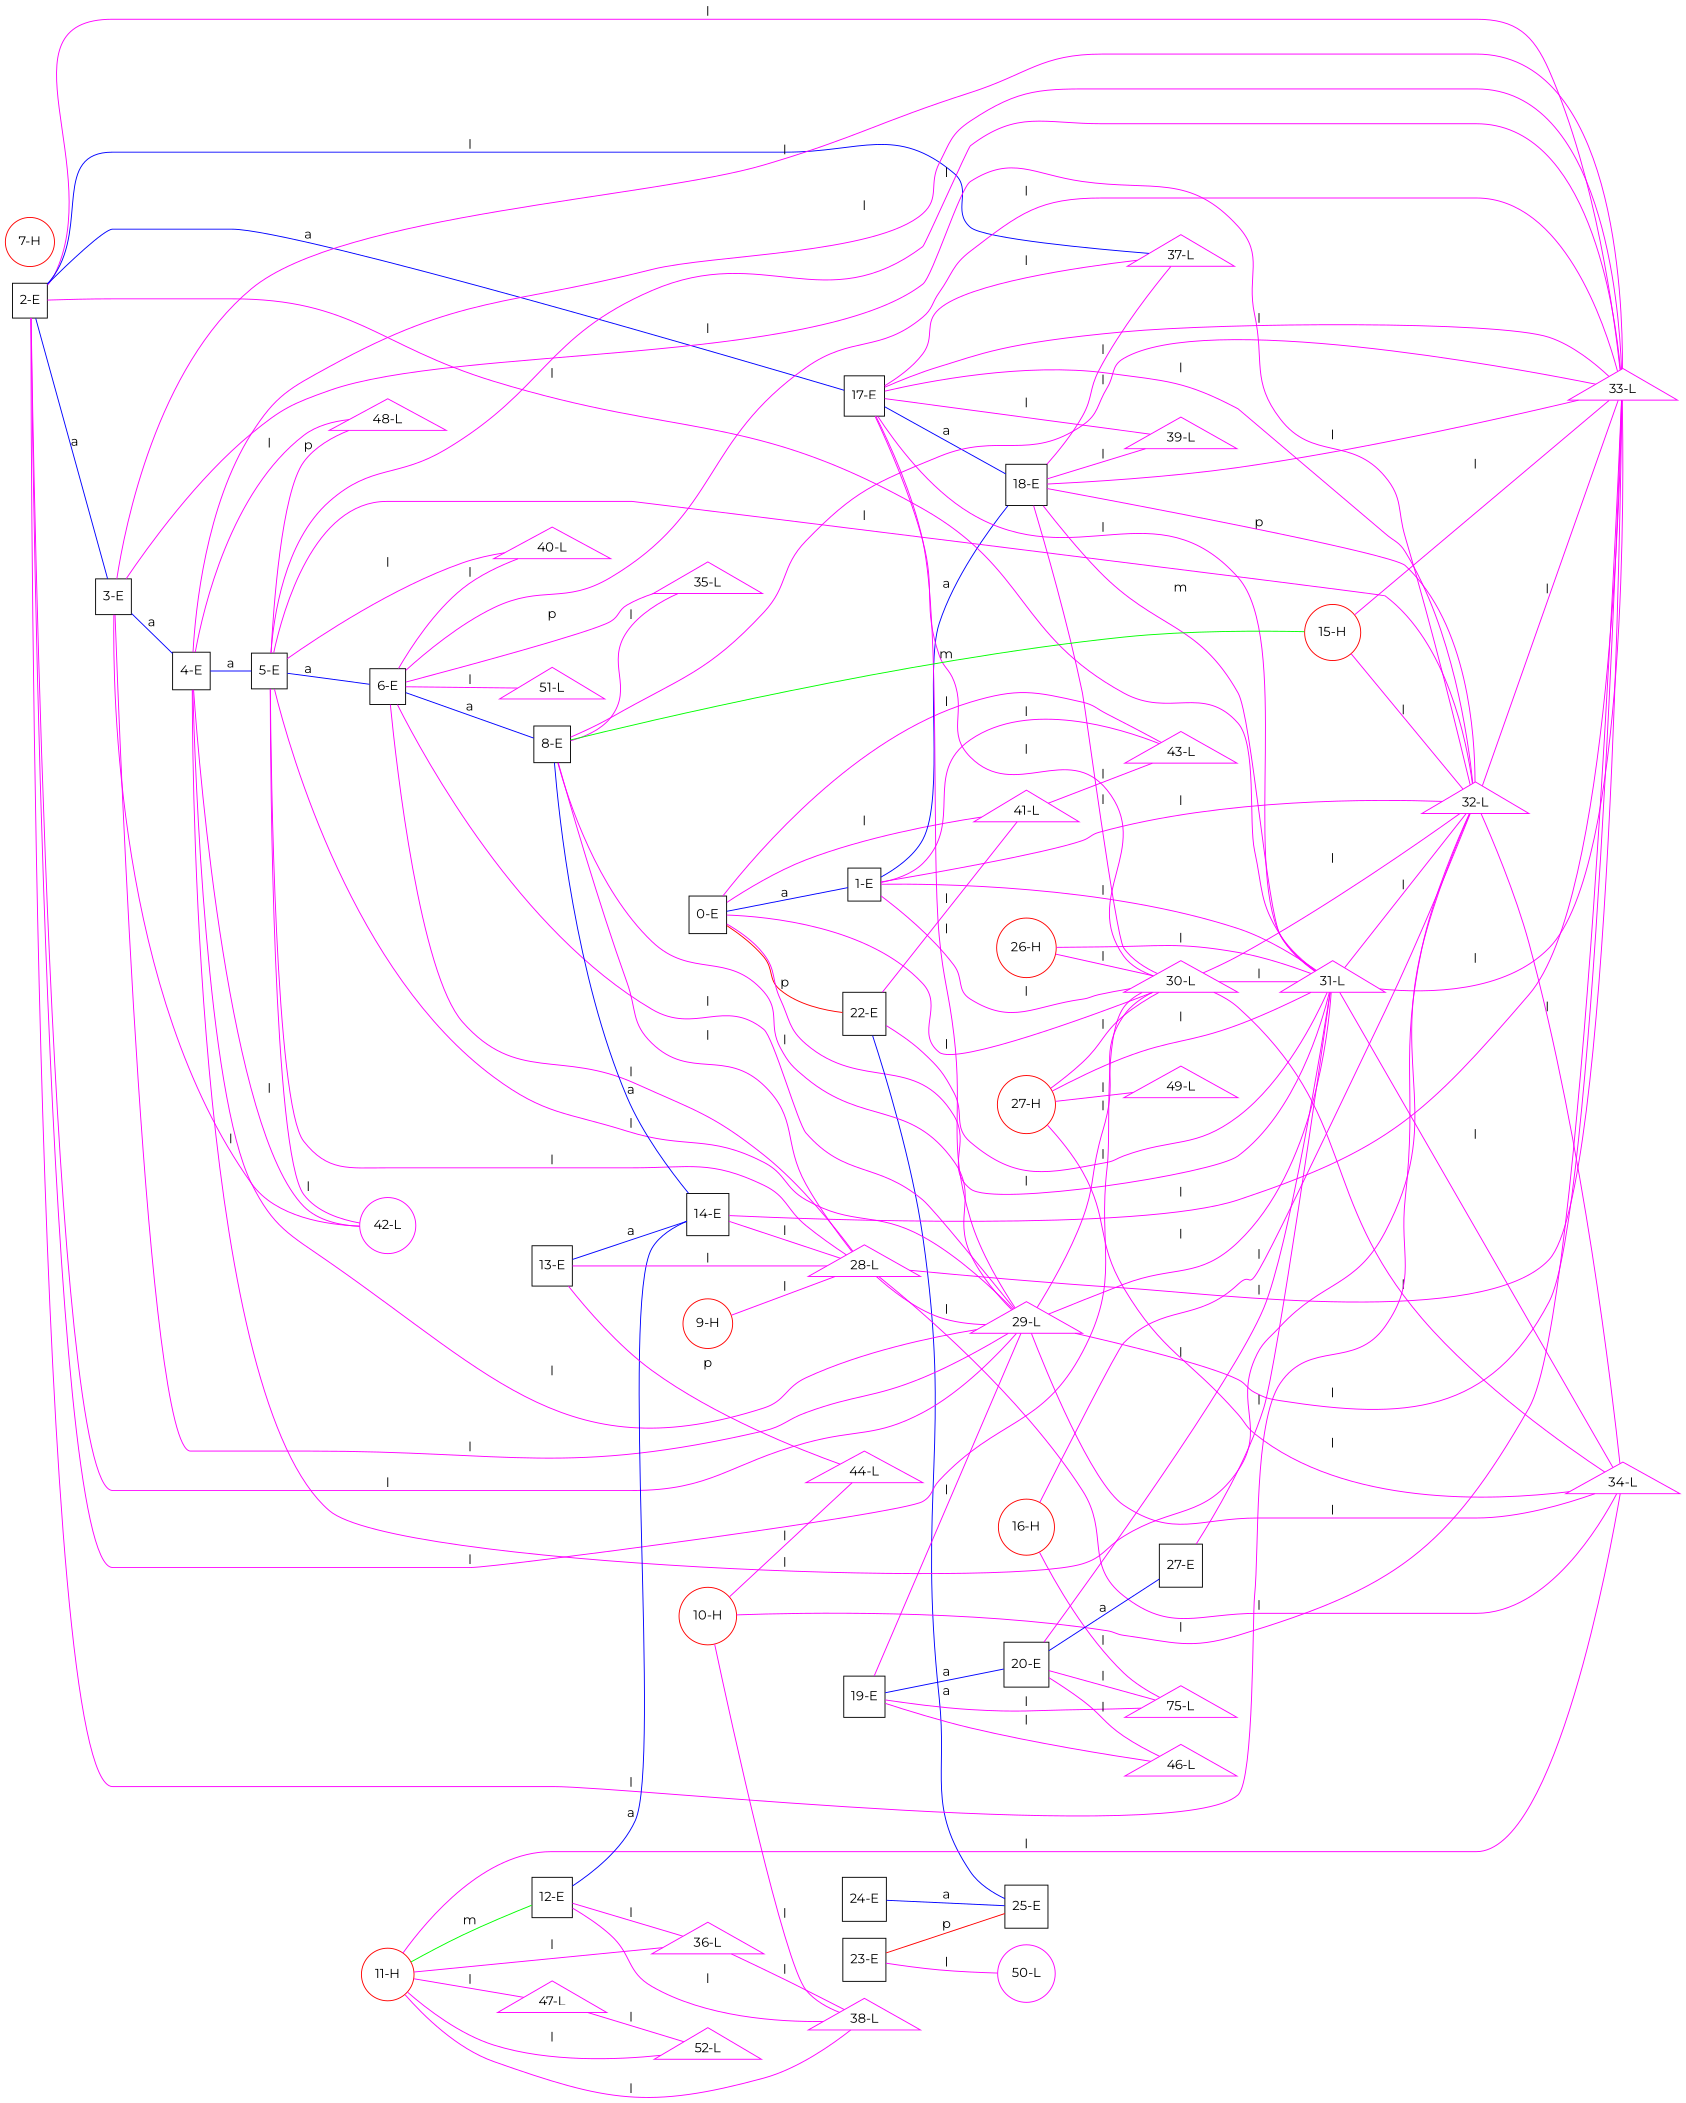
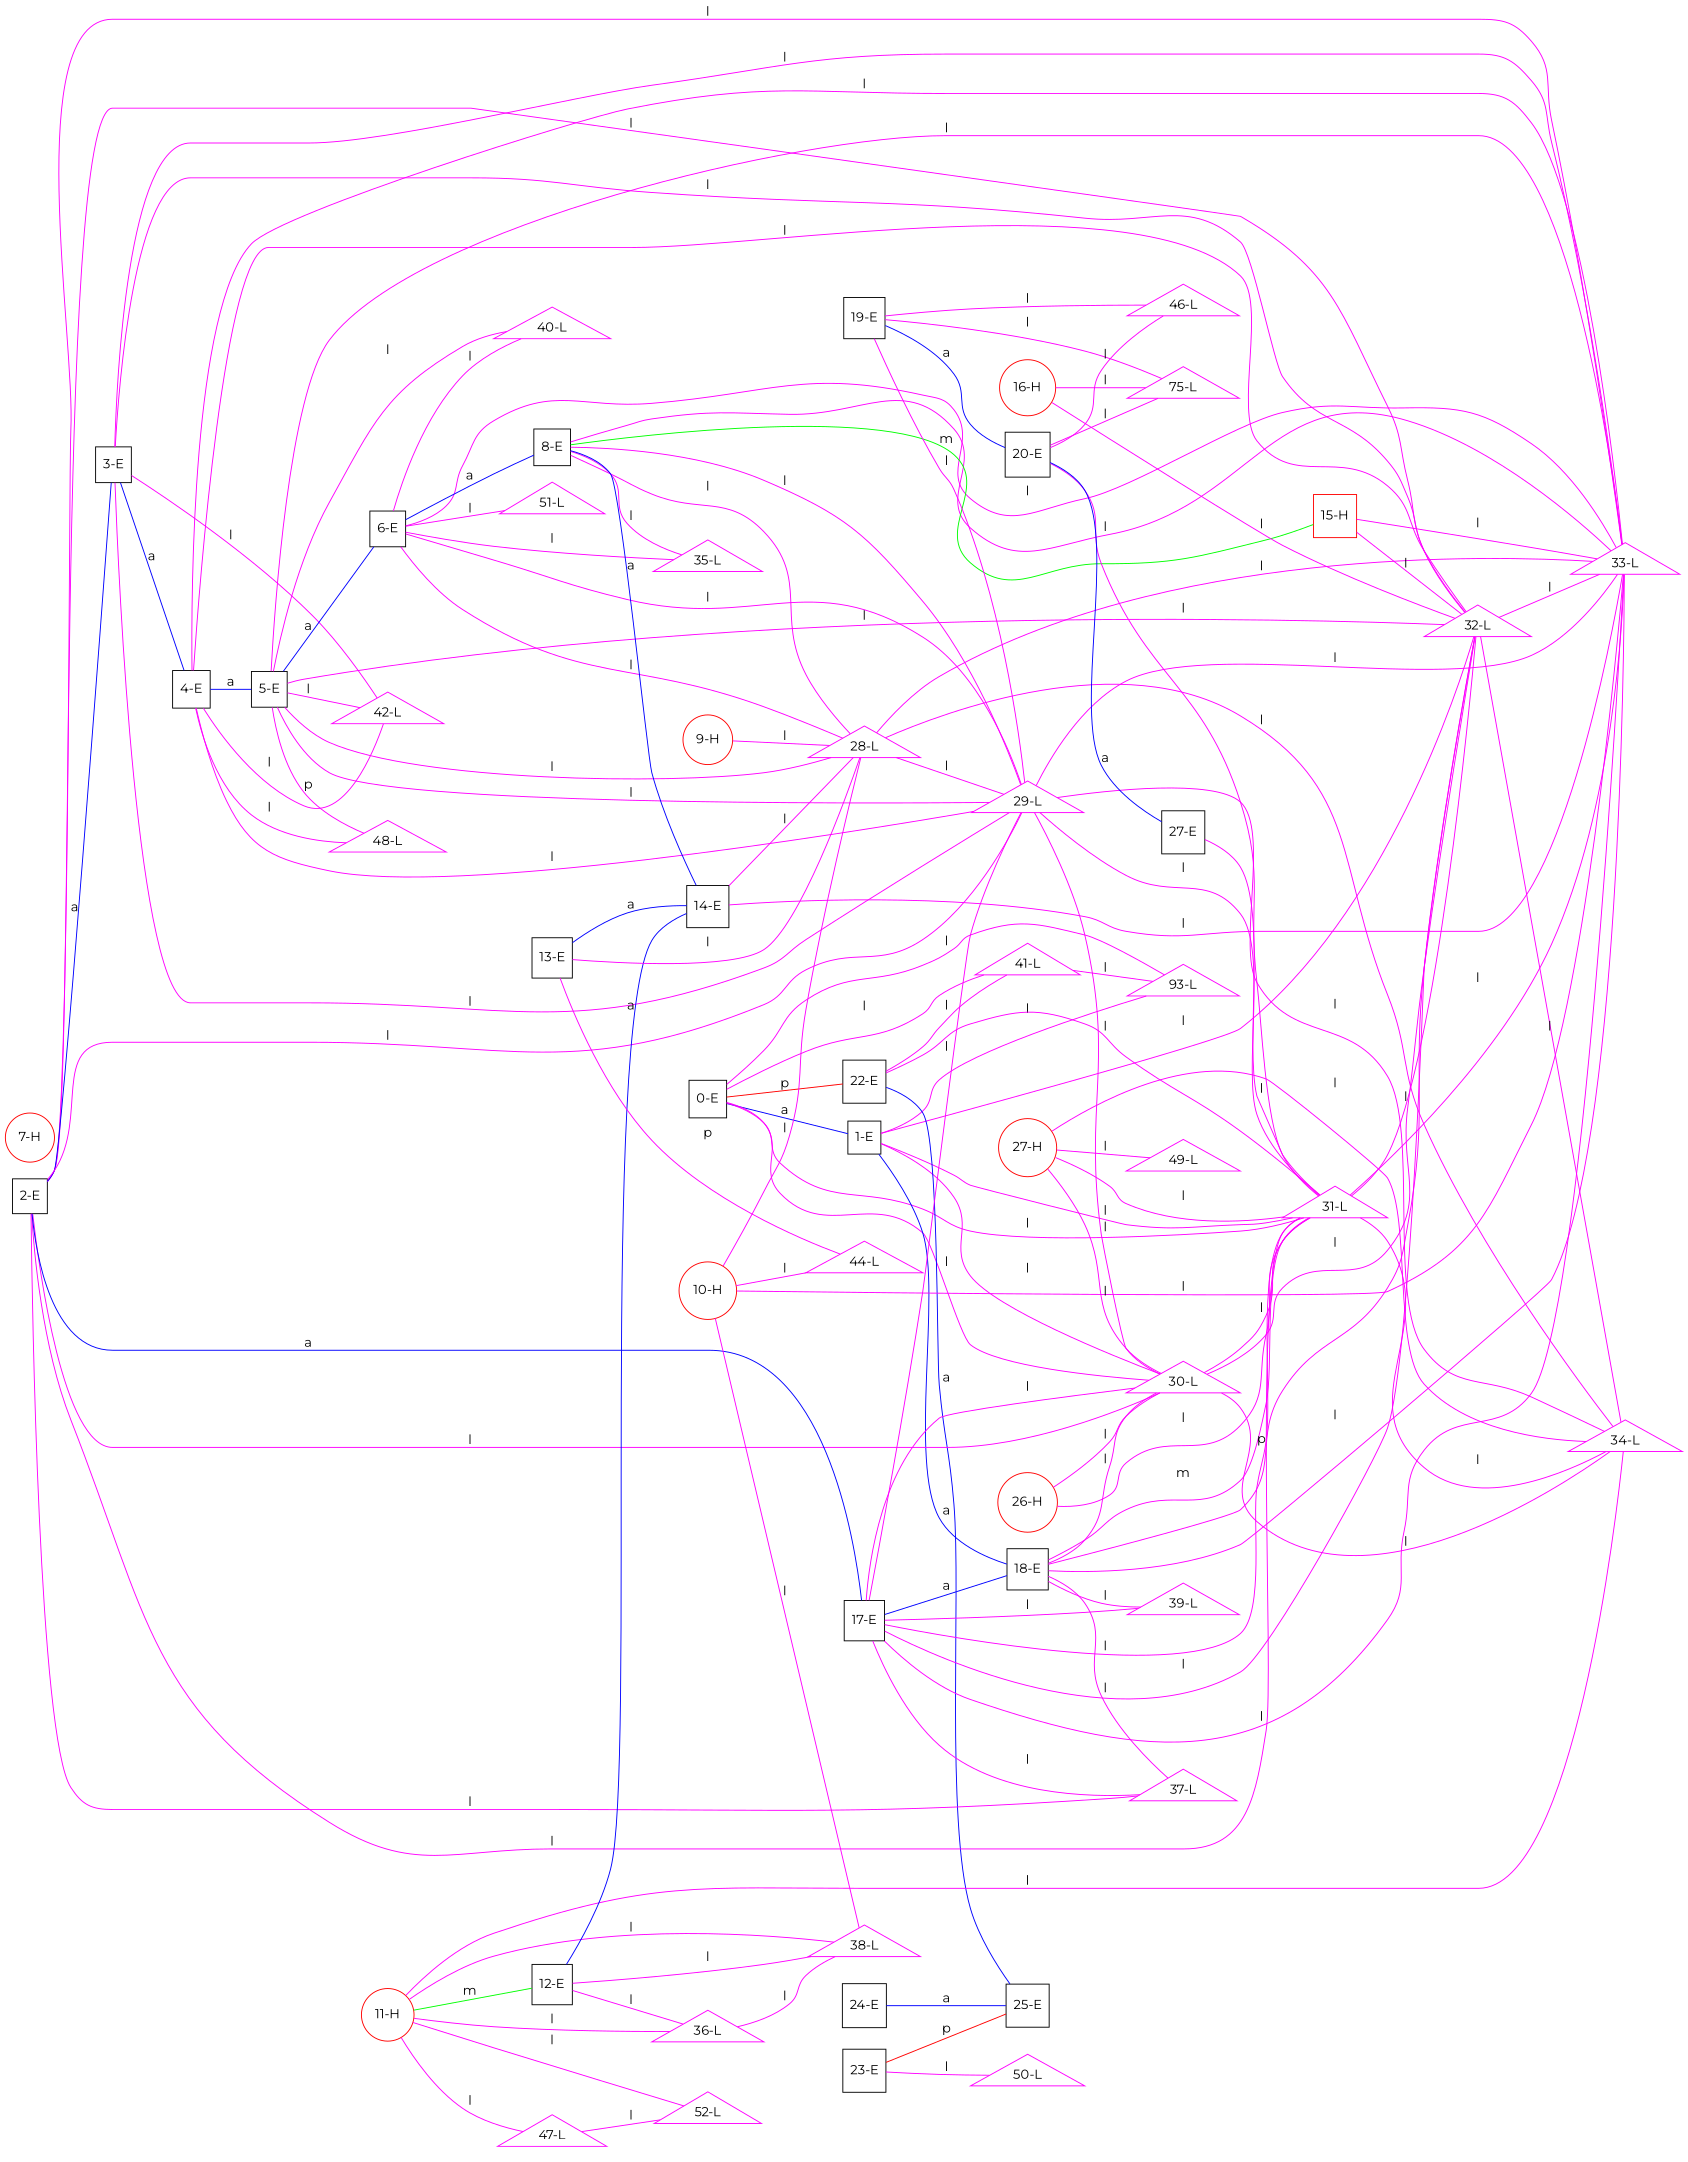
edge "37-L" -- "2-E": color blue -> magenta
edge "35-L" -- "6-E": label "p" -> "l"
node "15-H": shape circle -> square
node "43-L": label "43-L" -> "93-L"
edge "28-L" -- "10-H": added, label "l"
node "42-L": shape circle -> triangle
node "50-L": shape circle -> triangle
